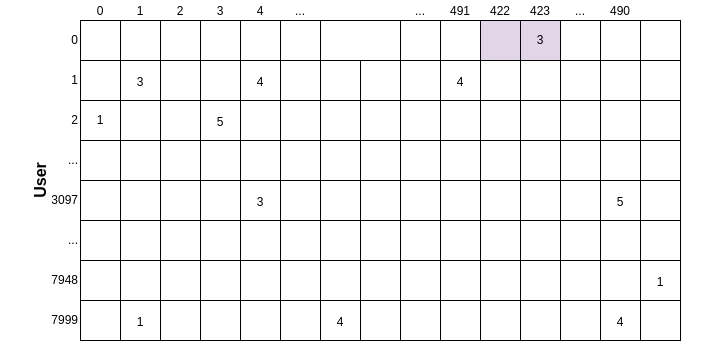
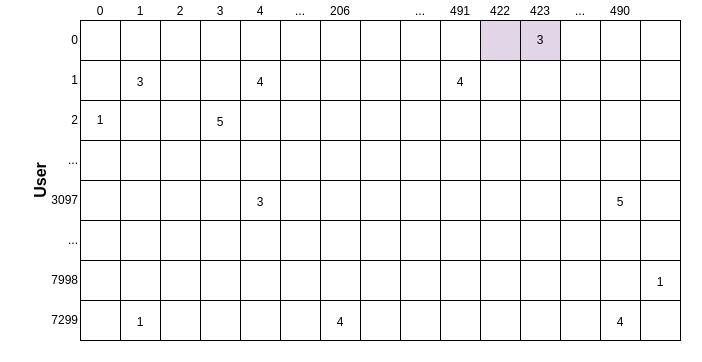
node "206": added
node "7948": label "7948" -> "7998"
node "7999": label "7999" -> "7299"
